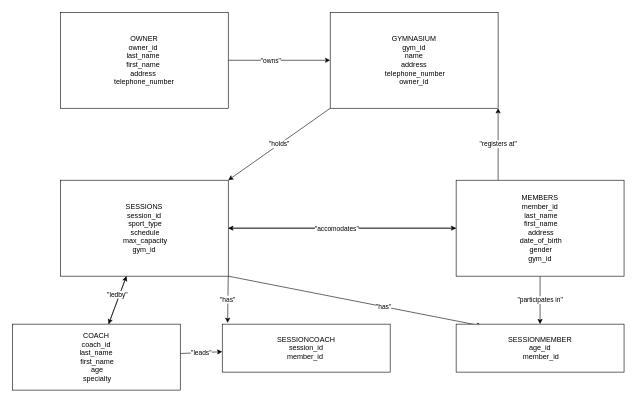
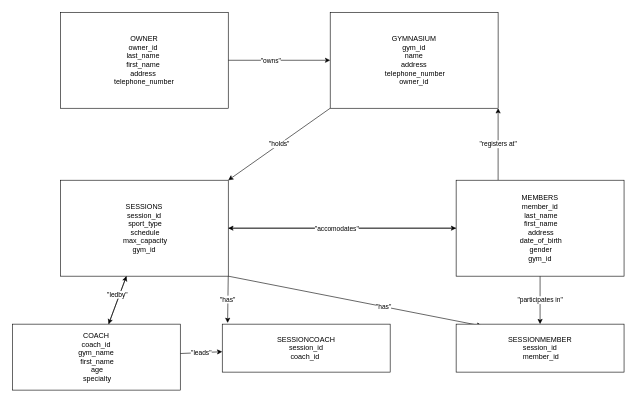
node "SESSIONCOACH session_id member_id": label "SESSIONCOACH session_id member_id" -> "SESSIONCOACH session_id coach_id"
node "SESSIONMEMBER age_id member_id": label "SESSIONMEMBER age_id member_id" -> "SESSIONMEMBER session_id member_id"
node "COACH coach_id last_name first_name age specialty": label "COACH coach_id last_name first_name age specialty" -> "COACH coach_id gym_name first_name age specialty"
